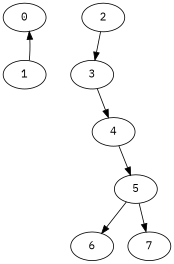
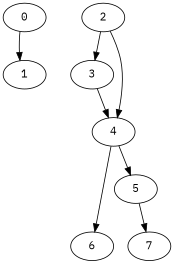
edge "1" -> "0": reversed
edge "2" -> "4": added
edge "5" -> "6": now "4" -> "6"
